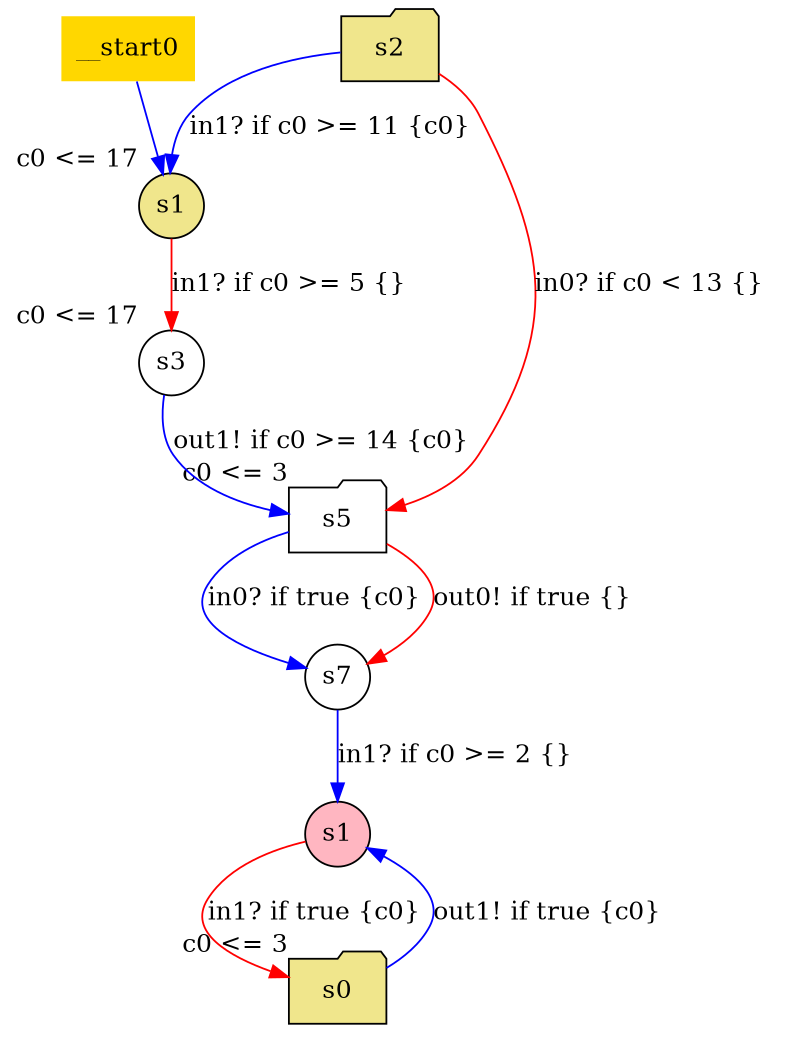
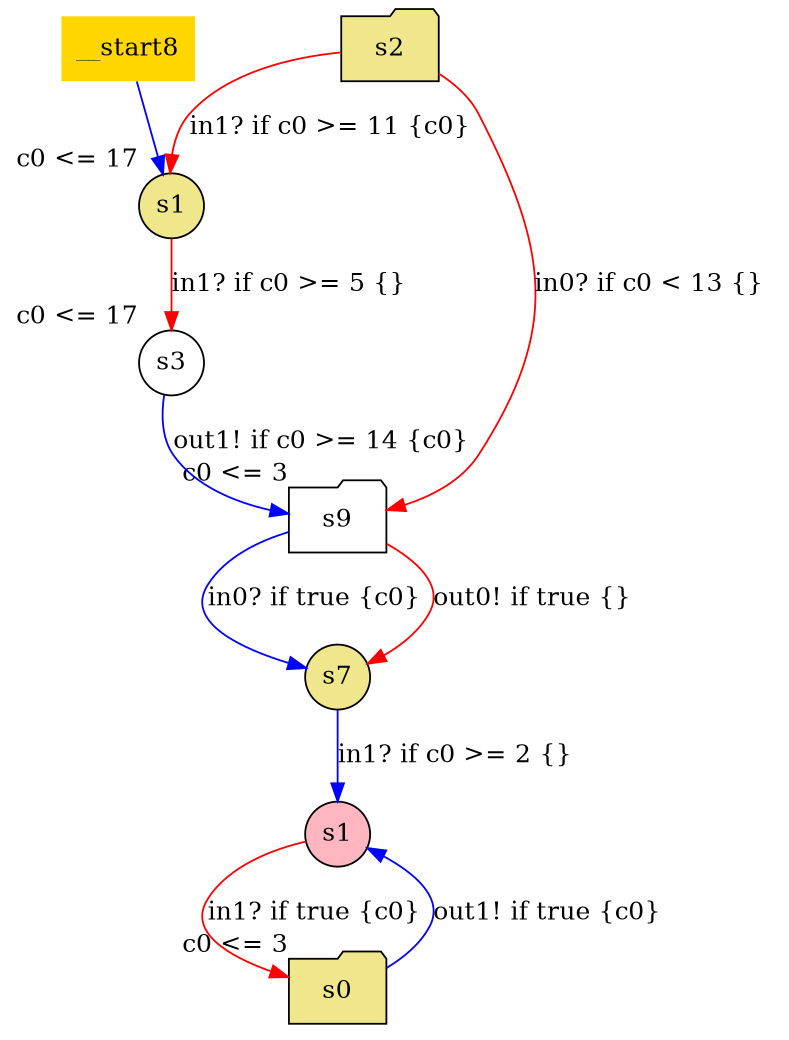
node "__start0": label "__start0" -> "__start8"
edge "s2" -> "s1 c0 <= 17": color blue -> red
node "s5 c0 <= 3": label "s5 c0 <= 3" -> "s9 c0 <= 3"
node "s7": fillcolor white -> khaki
